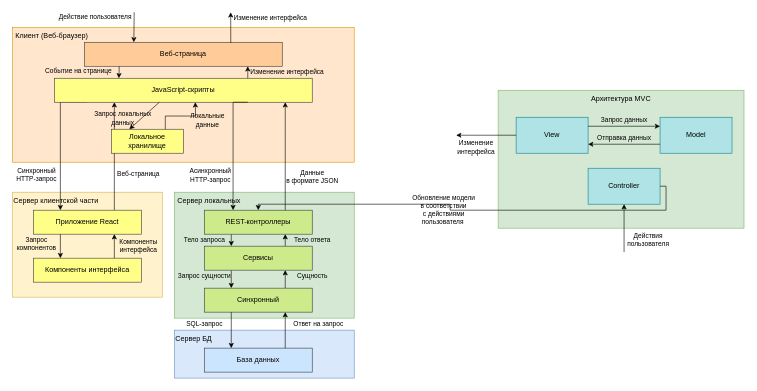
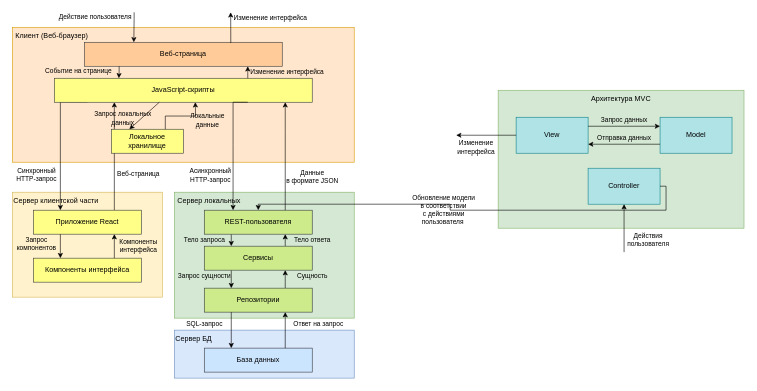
node "REST-контроллеры": label "REST-контроллеры" -> "REST-пользователя"
node "Синхронный": label "Синхронный" -> "Репозитории"
